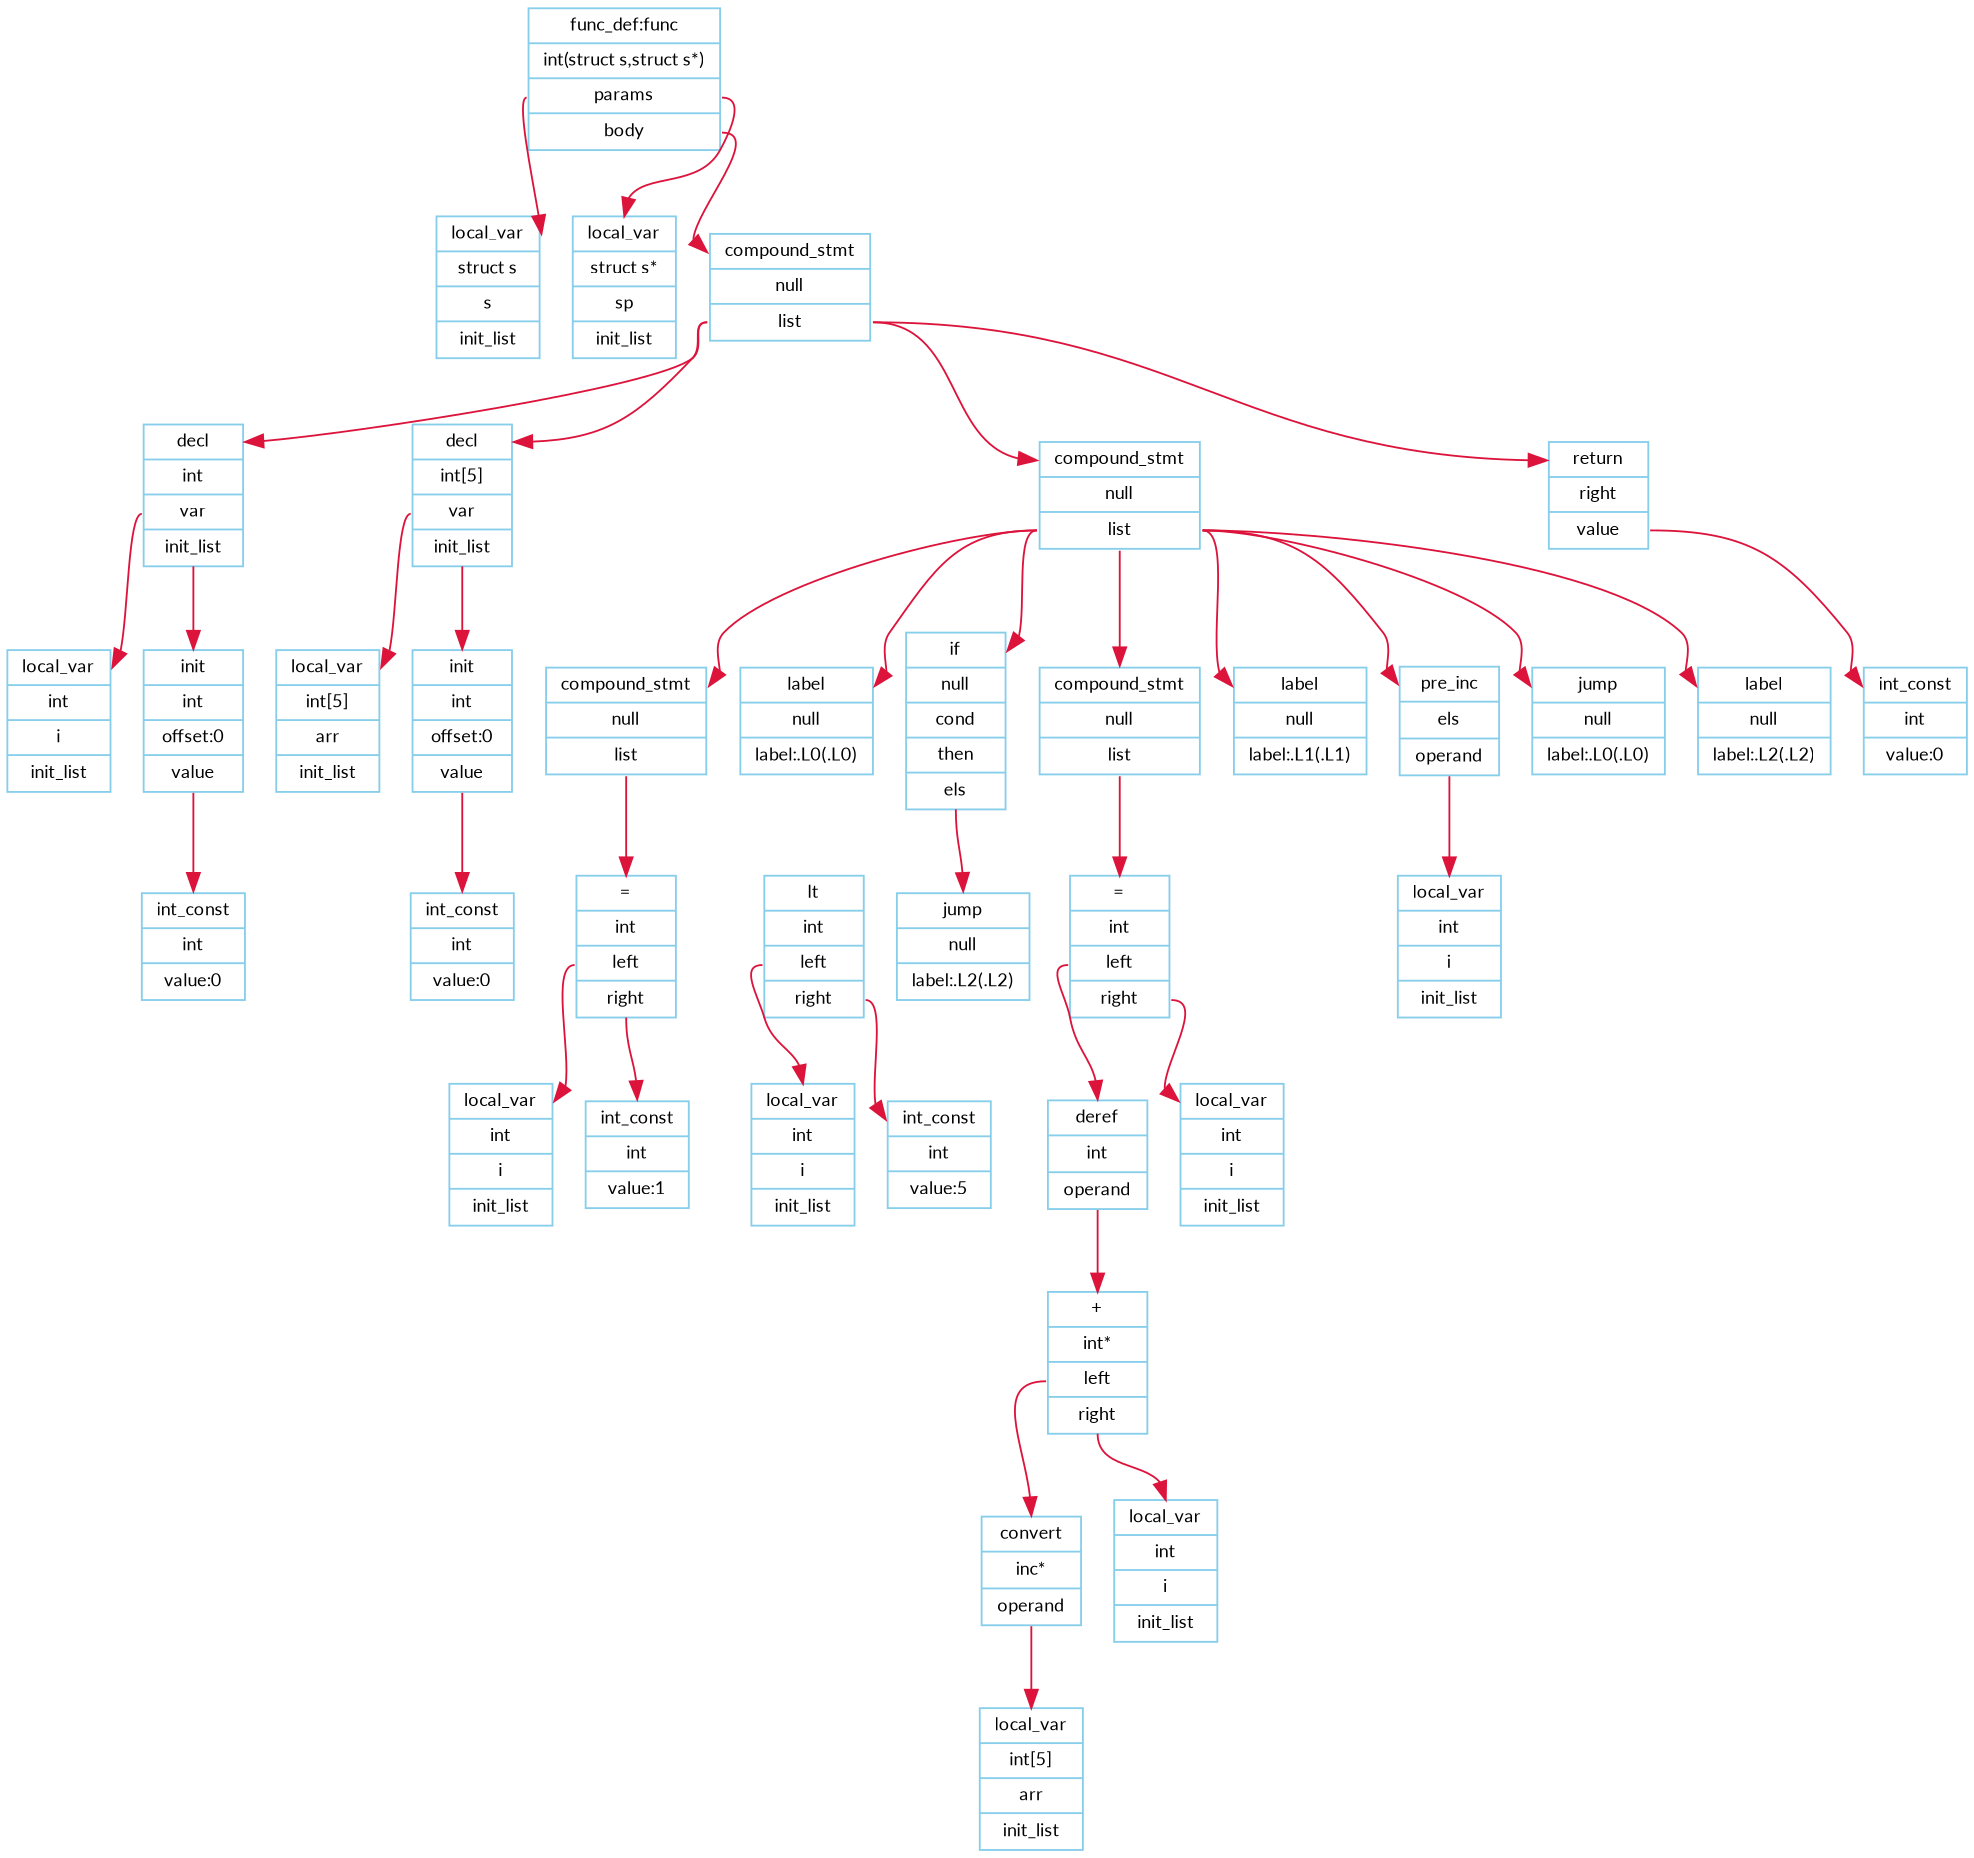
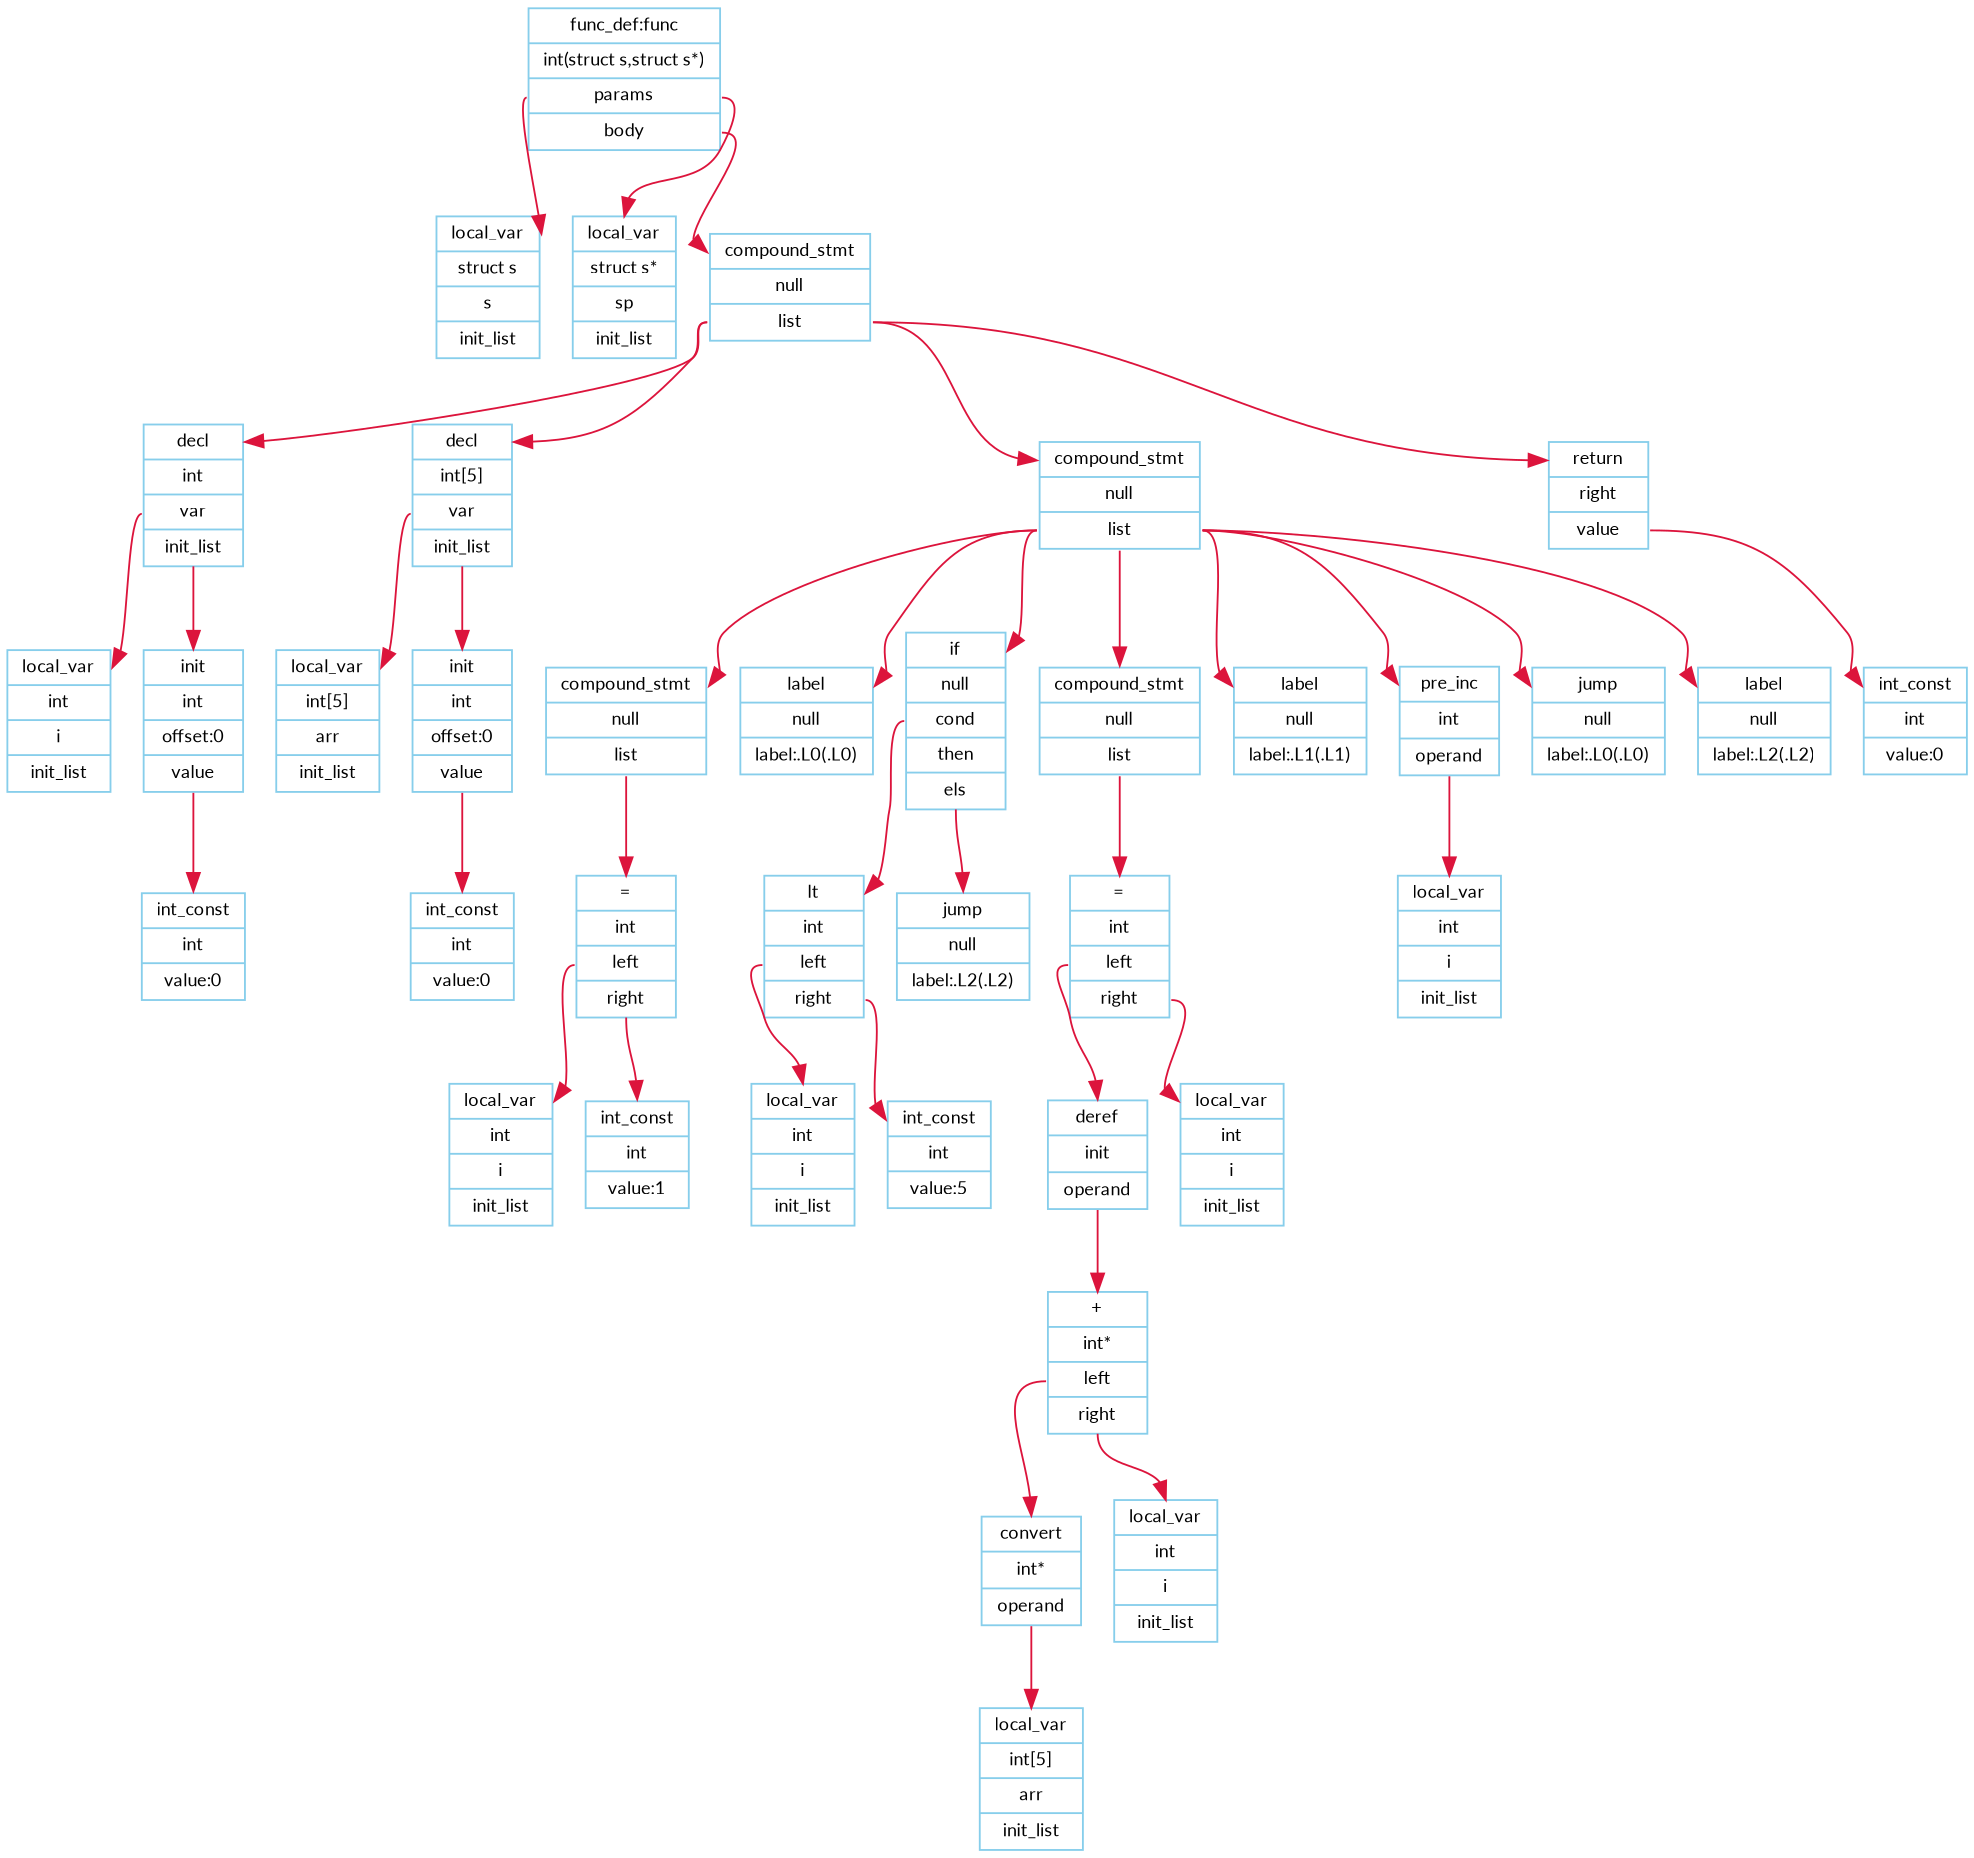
node "pre_inc": text "els" -> "int"
edge "if" -> "lt": added
node "deref": text "int" -> "init"
node "convert": text "inc*" -> "int*"
